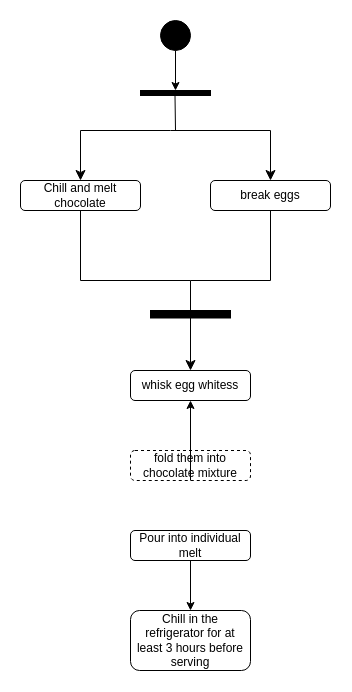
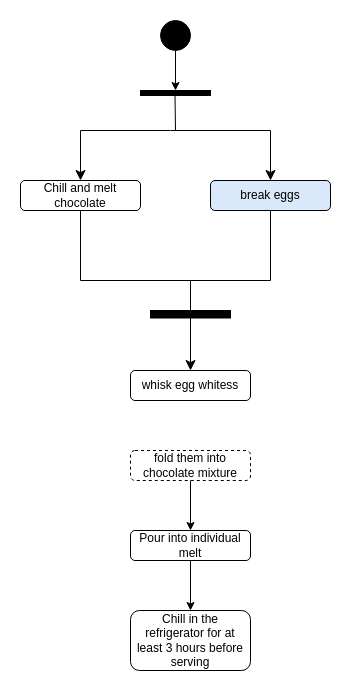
node "break eggs": fillcolor #ffffff -> #dae8fc
edge "fold them into chocolate mixture" -> "whisk egg whitess": now "fold them into chocolate mixture" -> "Pour into individual melt"
